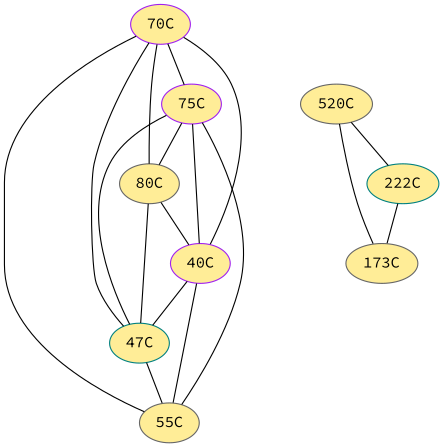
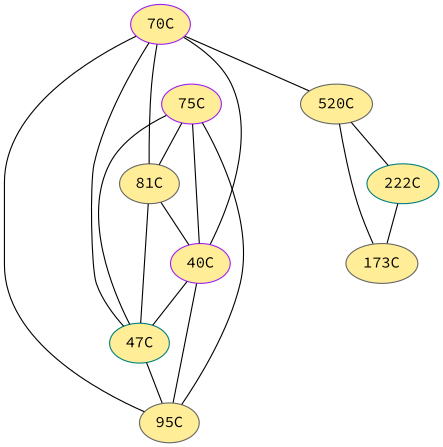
edge "70C" -- "75C": now "70C" -- "520C"
node "80C": label "80C" -> "81C"
node "55C": label "55C" -> "95C"
